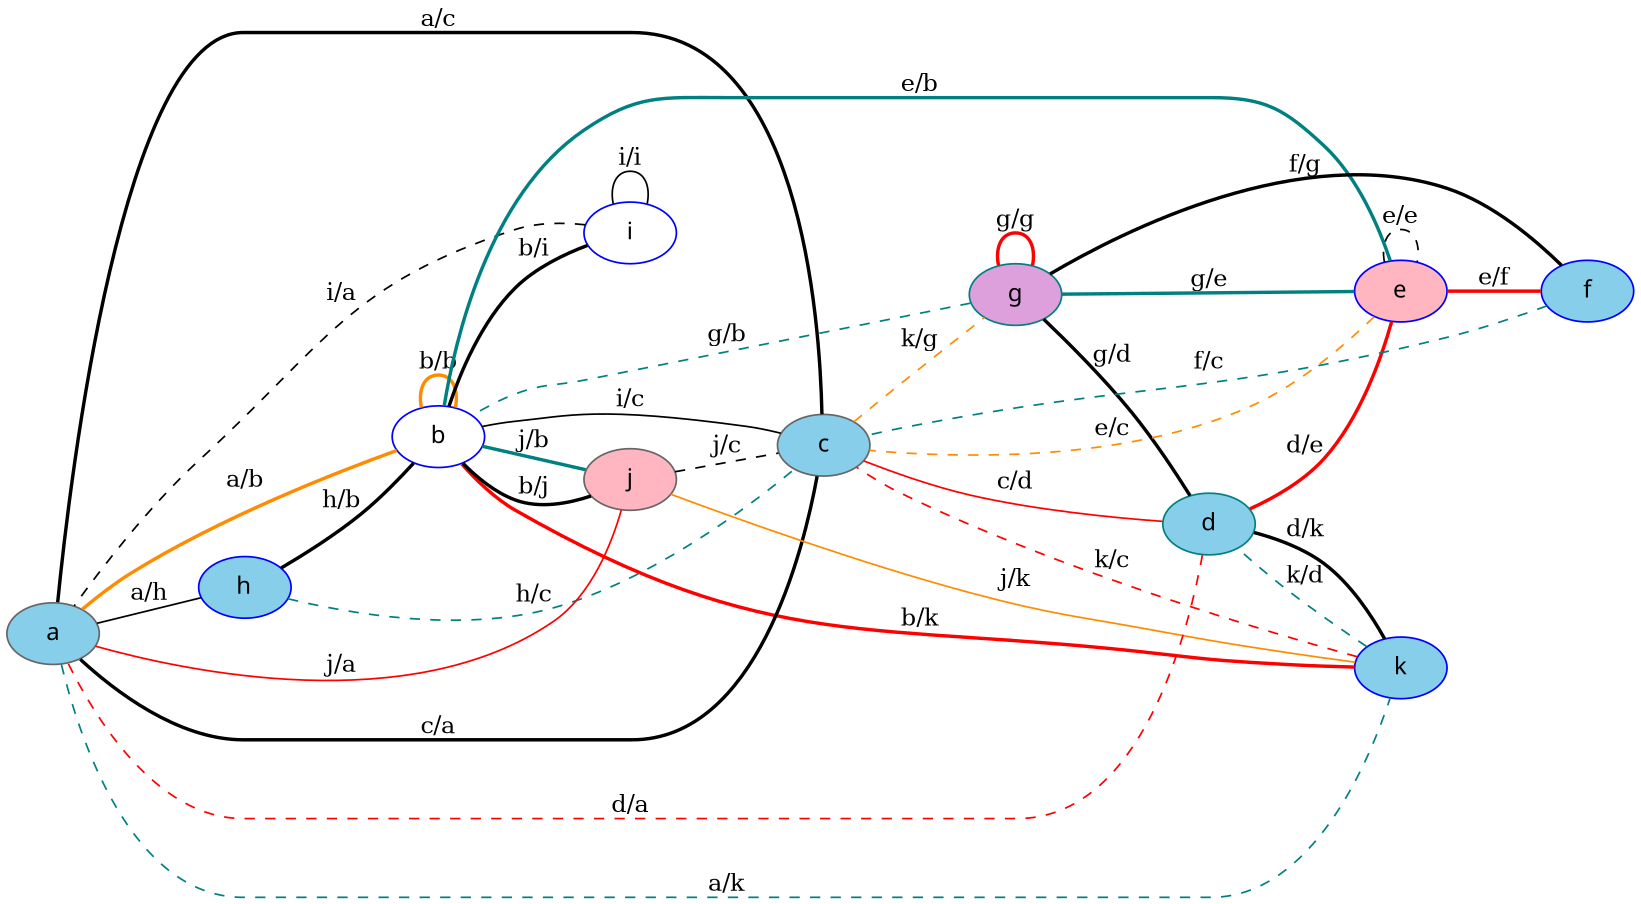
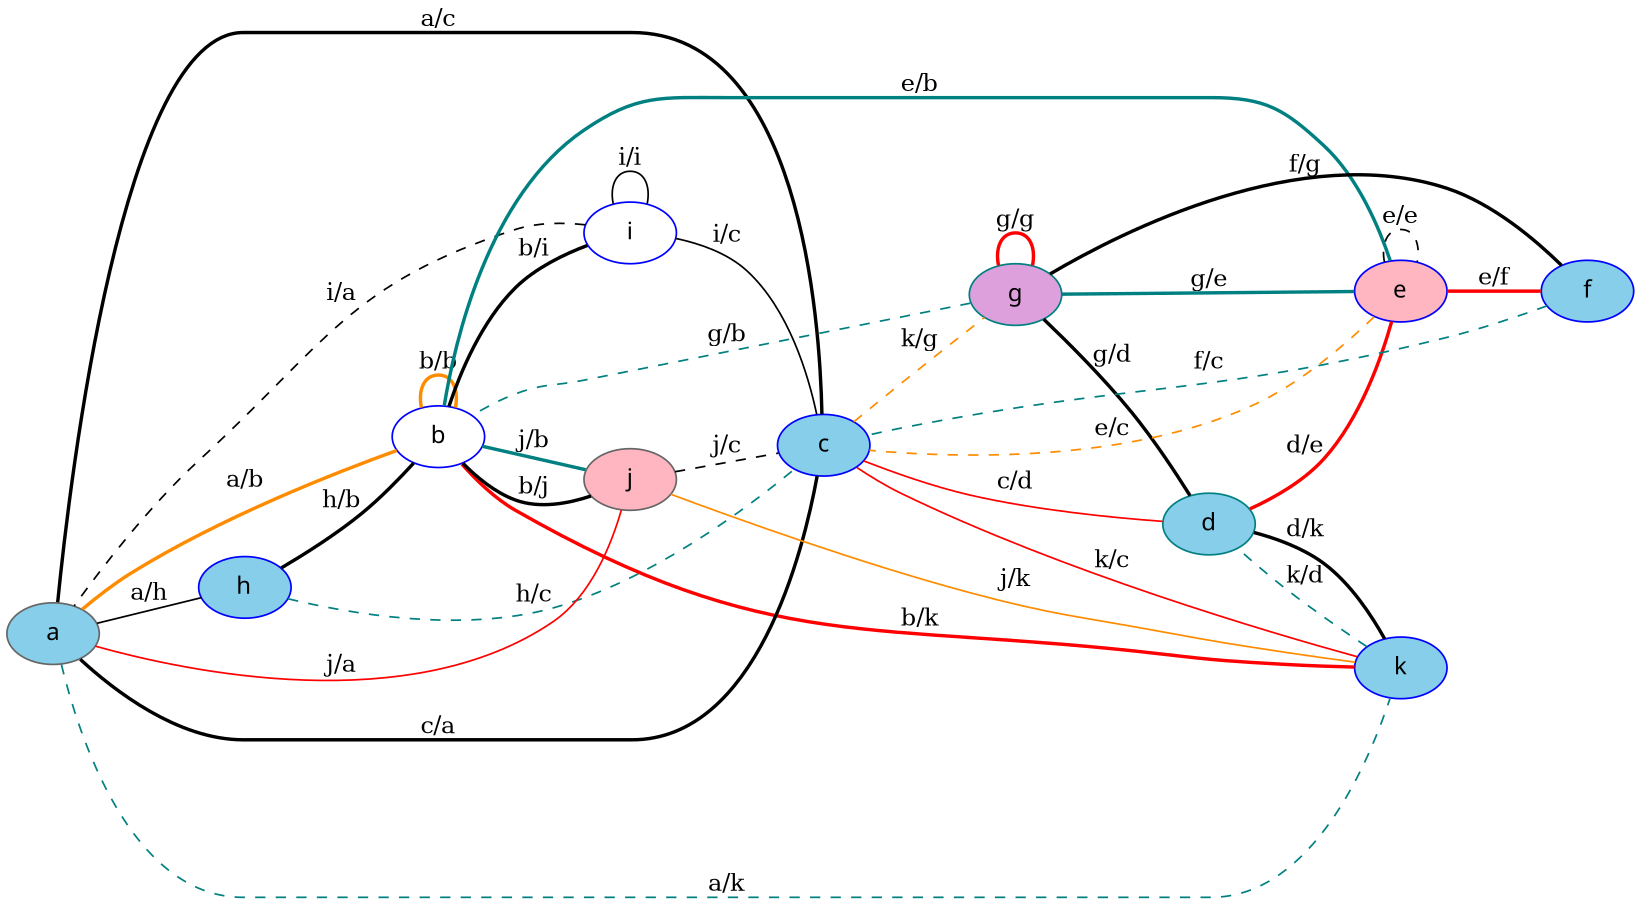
edge "b" -- "c": now "i" -- "c"
node "c": color gray40 -> blue
edge "c" -- "k": style dashed -> solid
edge "d" -- "a": removed, label "d/a"
